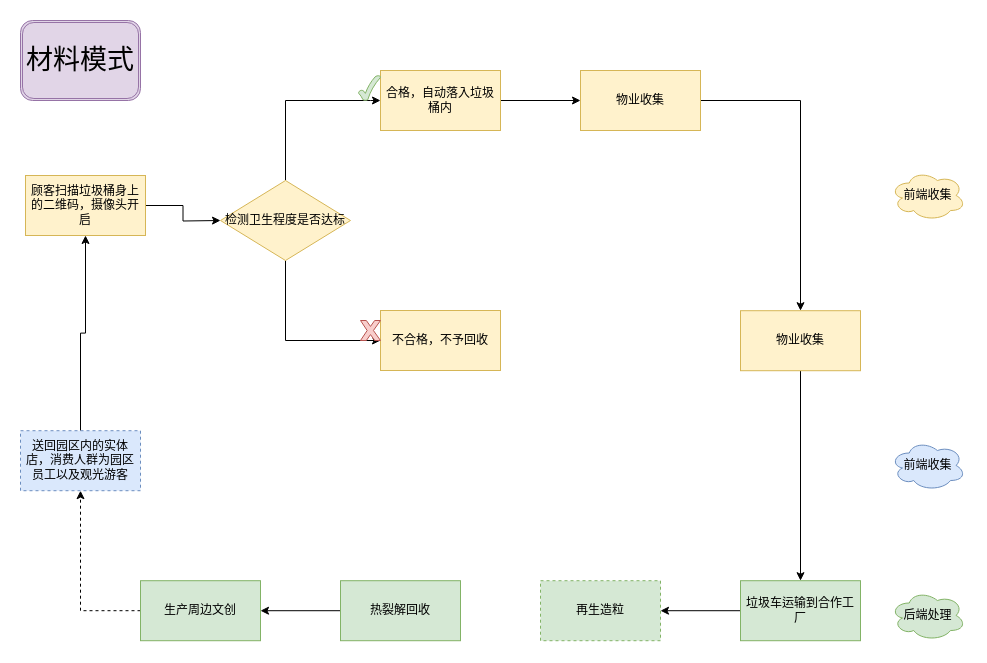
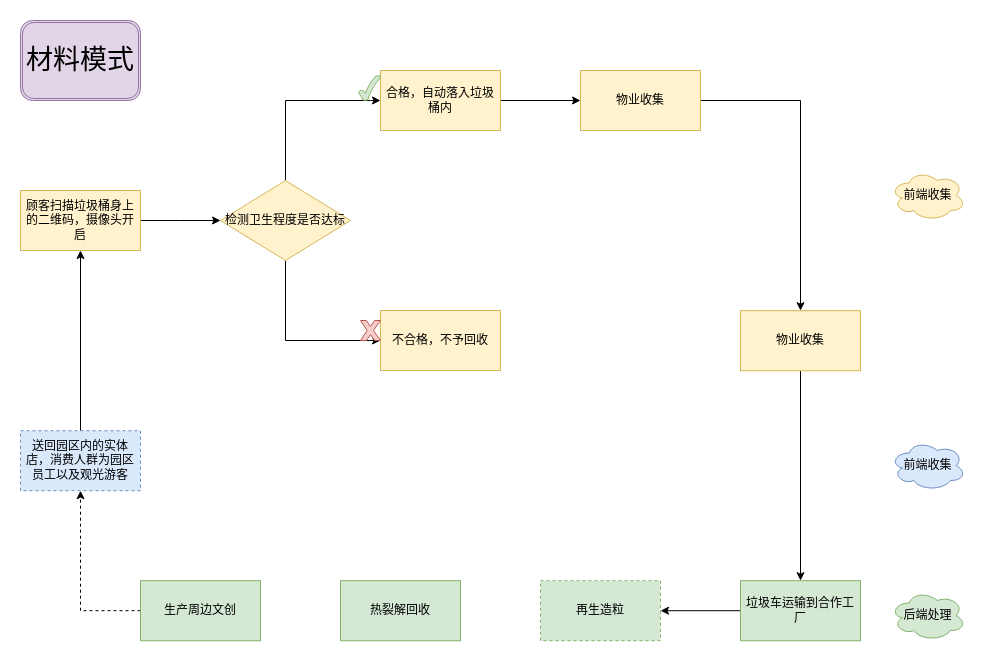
node "顾客扫描垃圾桶身上的二维码，摄像头开启": moved (86, 206) -> (81, 221)
edge "热裂解回收" -> "生产周边文创": removed
